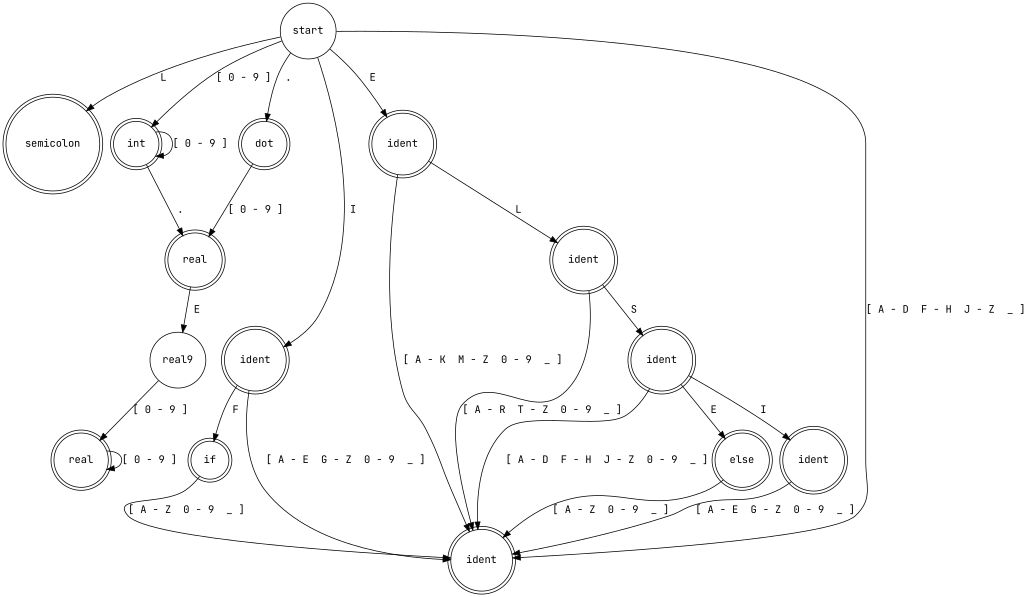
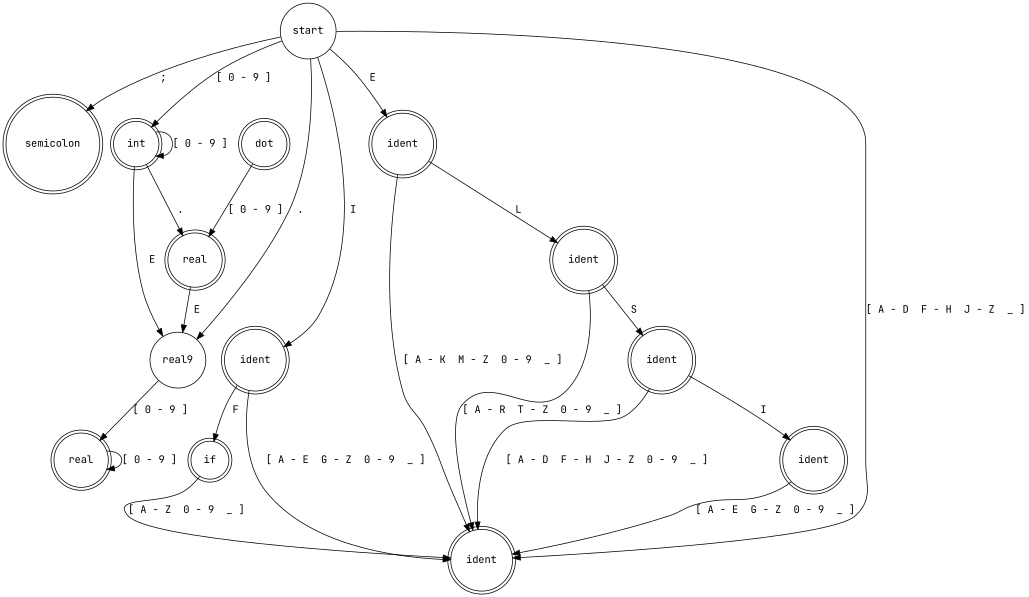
edge "start" -> "semicolon": label " L " -> " ; "
edge "start" -> "dot": now "start" -> "real9"
edge "int" -> "real9": added, label "E"
node "else": removed
